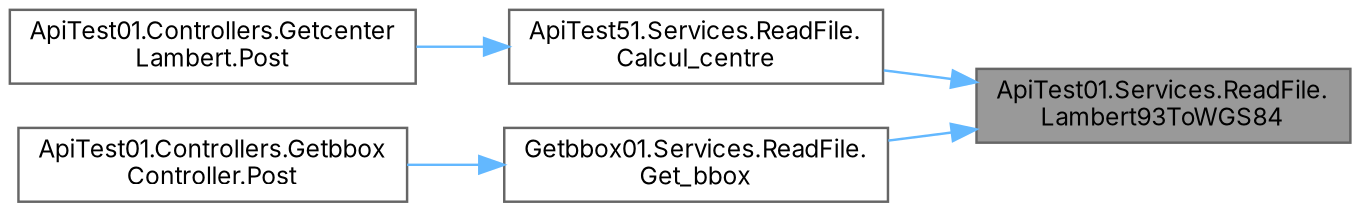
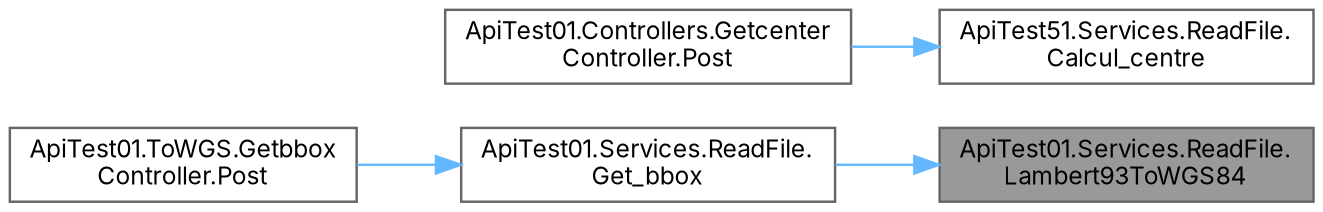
node "ApiTest01.Controllers.Getcenter Lambert.Post": label "ApiTest01.Controllers.Getcenter Lambert.Post" -> "ApiTest01.Controllers.Getcenter Controller.Post"
edge "ApiTest51.Services.ReadFile. Calcul_centre" -> "ApiTest01.Services.ReadFile. Lambert93ToWGS84": removed
node "ApiTest01.Controllers.Getbbox Controller.Post": label "ApiTest01.Controllers.Getbbox Controller.Post" -> "ApiTest01.ToWGS.Getbbox Controller.Post"
node "Getbbox01.Services.ReadFile. Get_bbox": label "Getbbox01.Services.ReadFile. Get_bbox" -> "ApiTest01.Services.ReadFile. Get_bbox"
